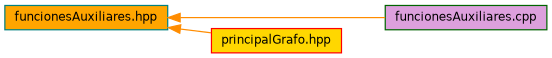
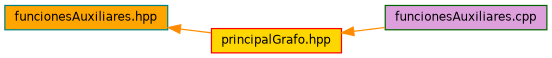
edge "funcionesAuxiliares.cpp" -> "funcionesAuxiliares.hpp": now "funcionesAuxiliares.cpp" -> "principalGrafo.hpp"
